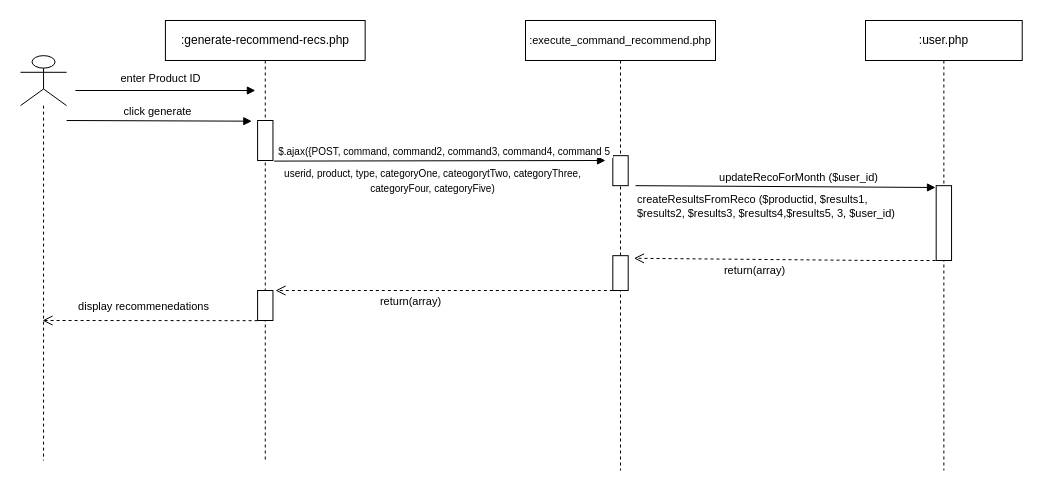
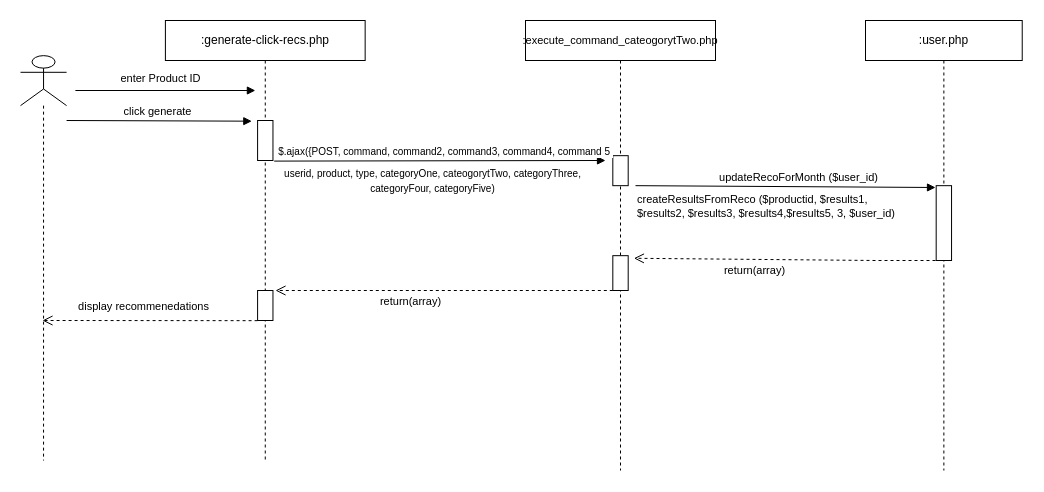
node ":generate-recommend-recs.php": label ":generate-recommend-recs.php" -> ":generate-click-recs.php"
node ":execute_command_recommend.php": label ":execute_command_recommend.php" -> ":execute_command_cateogorytTwo.php"
